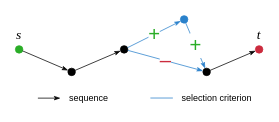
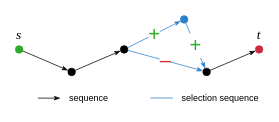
node "selection criterion": label "selection criterion" -> "selection sequence"
